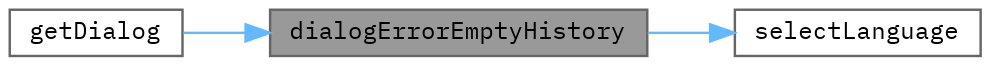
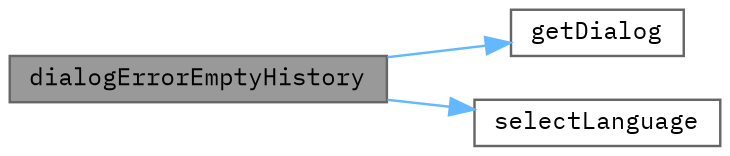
edge "getDialog" -> "dialogErrorEmptyHistory": reversed
